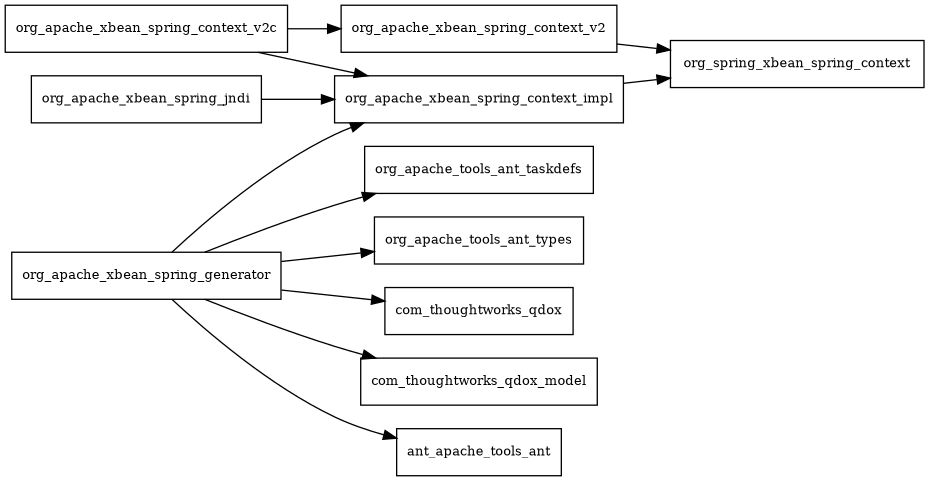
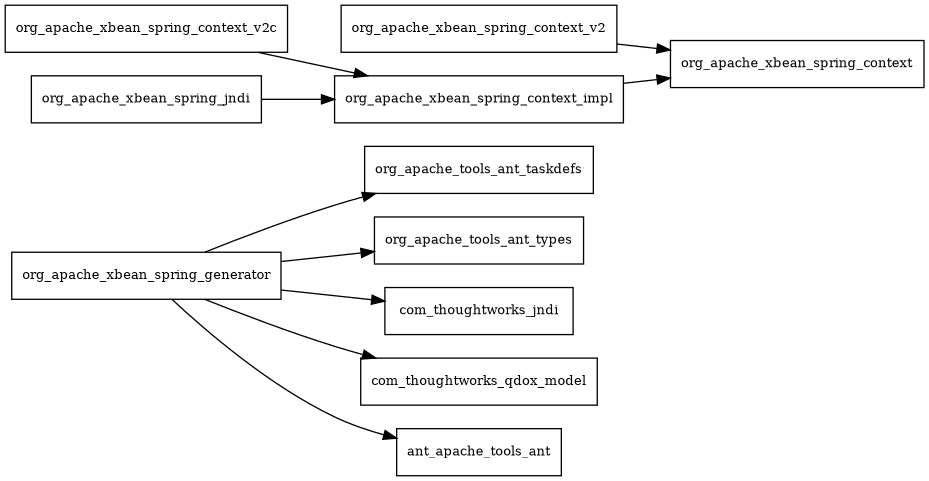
edge "org_apache_xbean_spring_context_v2c" -> "org_apache_xbean_spring_context_v2": removed
node "org_spring_xbean_spring_context": label "org_spring_xbean_spring_context" -> "org_apache_xbean_spring_context"
edge "org_apache_xbean_spring_generator" -> "org_apache_xbean_spring_context_impl": removed
node "com_thoughtworks_qdox": label "com_thoughtworks_qdox" -> "com_thoughtworks_jndi"
